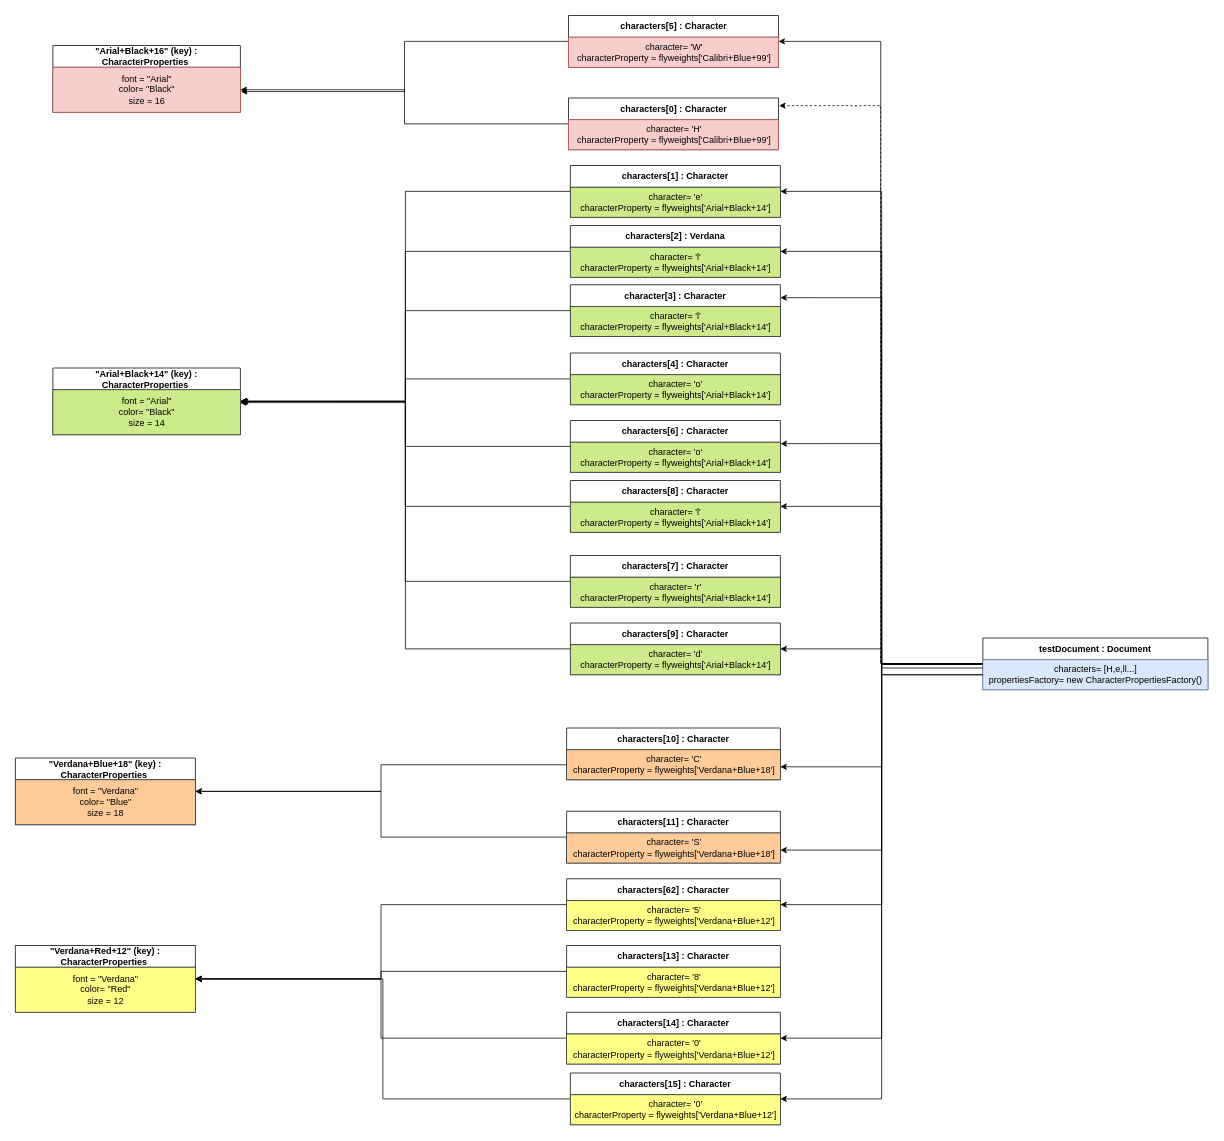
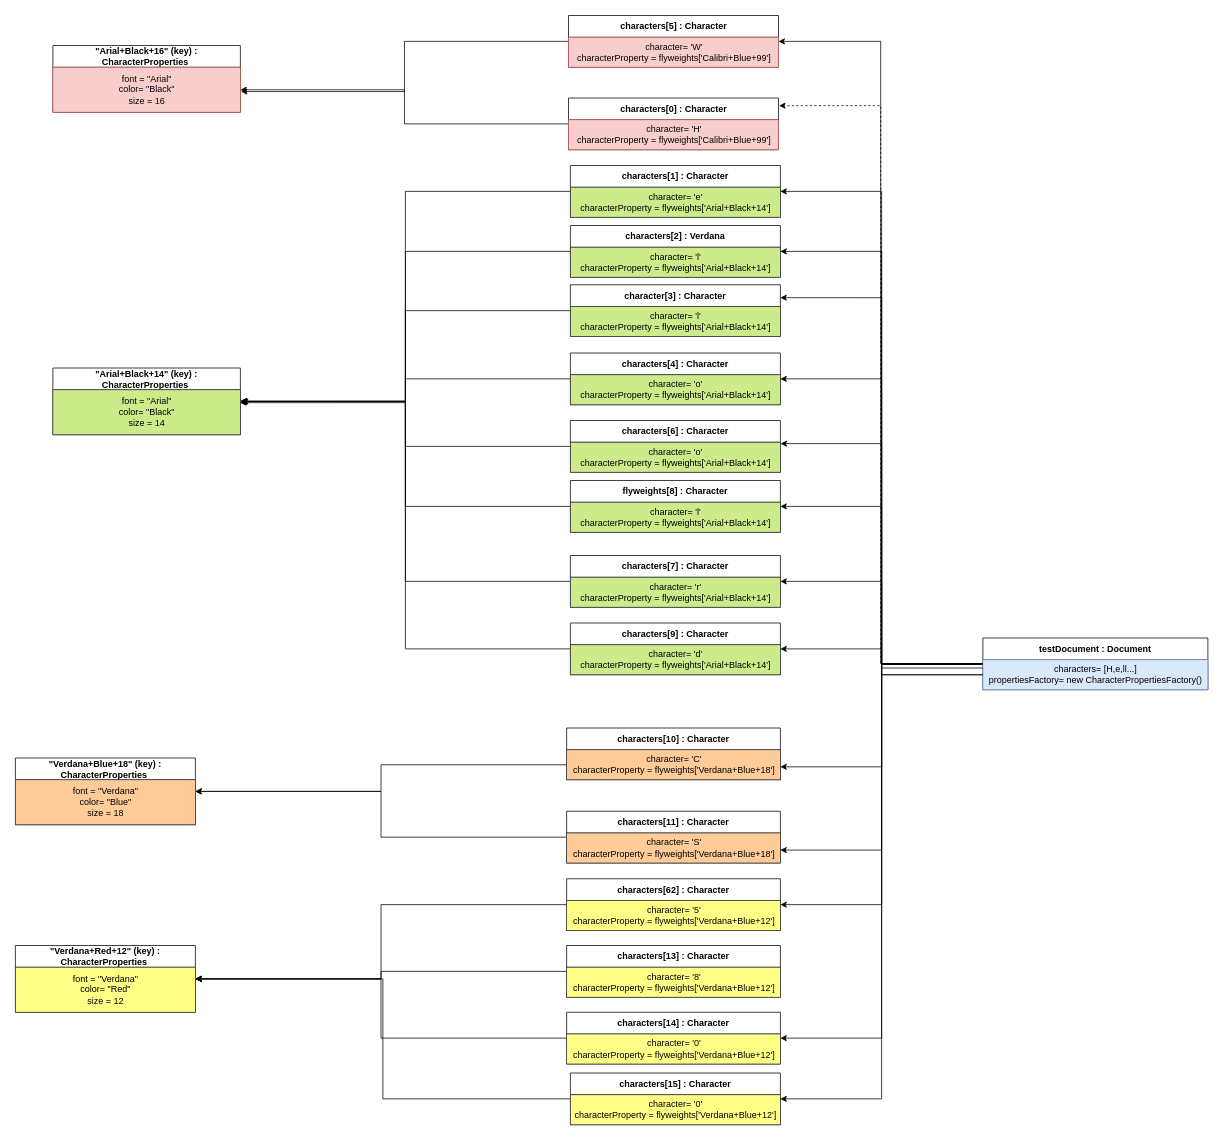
edge "testDocument : Document" -> "characters[4] : Character": added
node "characters[8] : Character": label "characters[8] : Character" -> "flyweights[8] : Character"
edge "testDocument : Document" -> "characters[7] : Character": added
